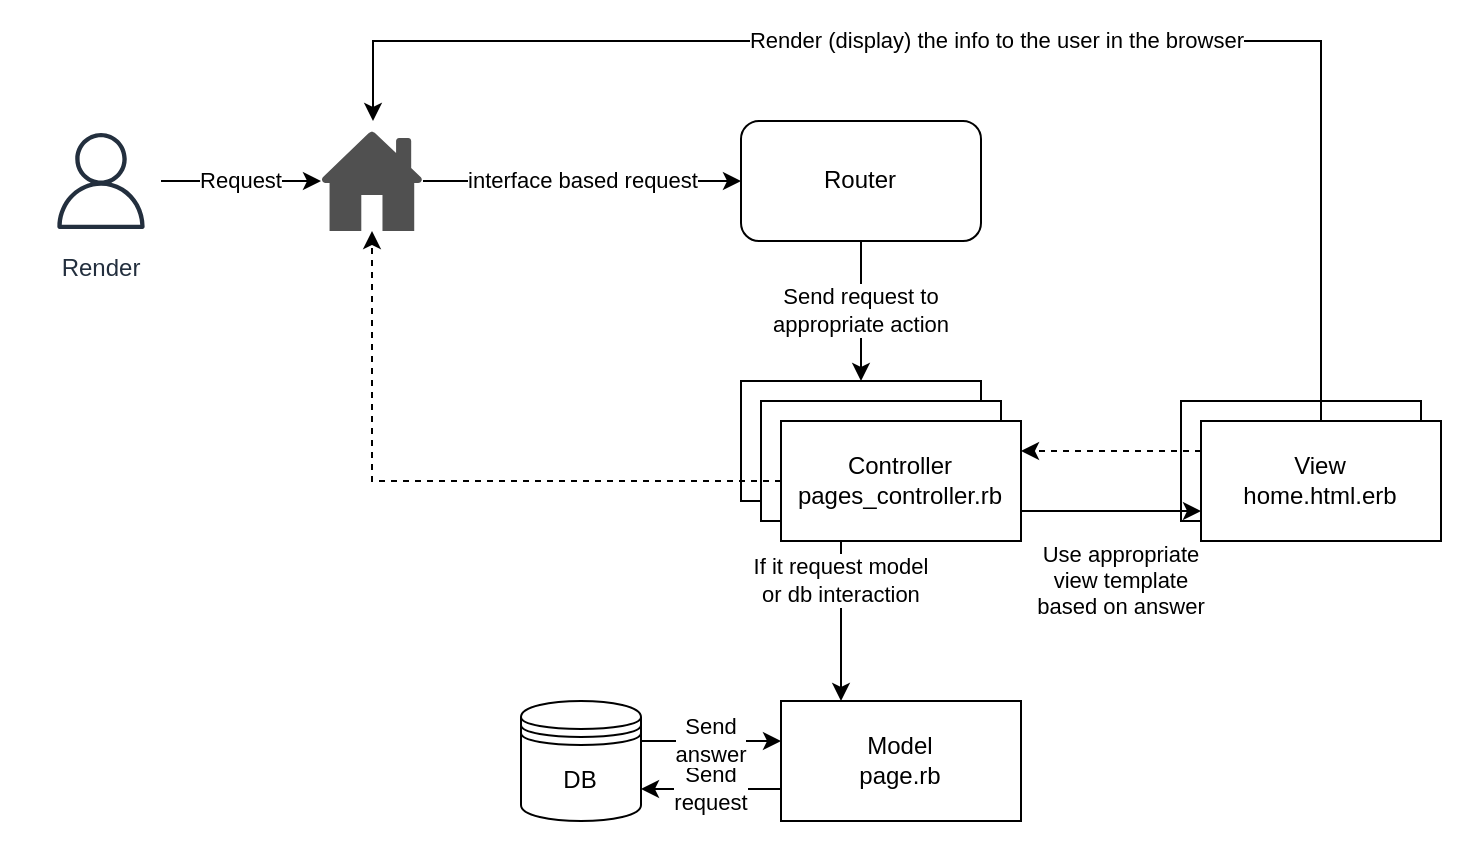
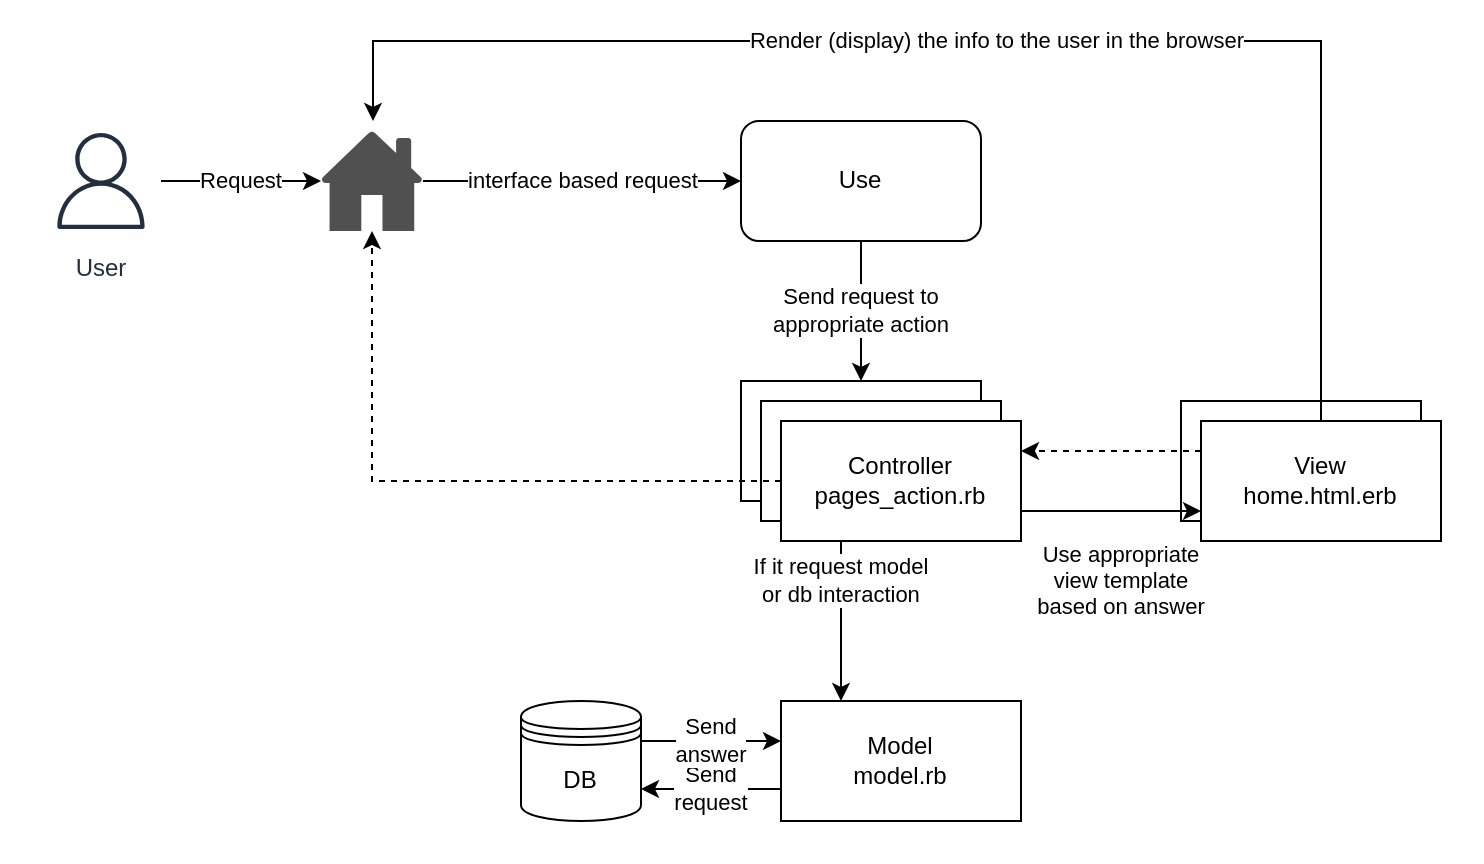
node "Router": label "Router" -> "Use"
node "Render": label "Render" -> "User"
node "Controller pages_controller.rb": label "Controller pages_controller.rb" -> "Controller pages_action.rb"
node "Model page.rb": label "Model page.rb" -> "Model model.rb"
